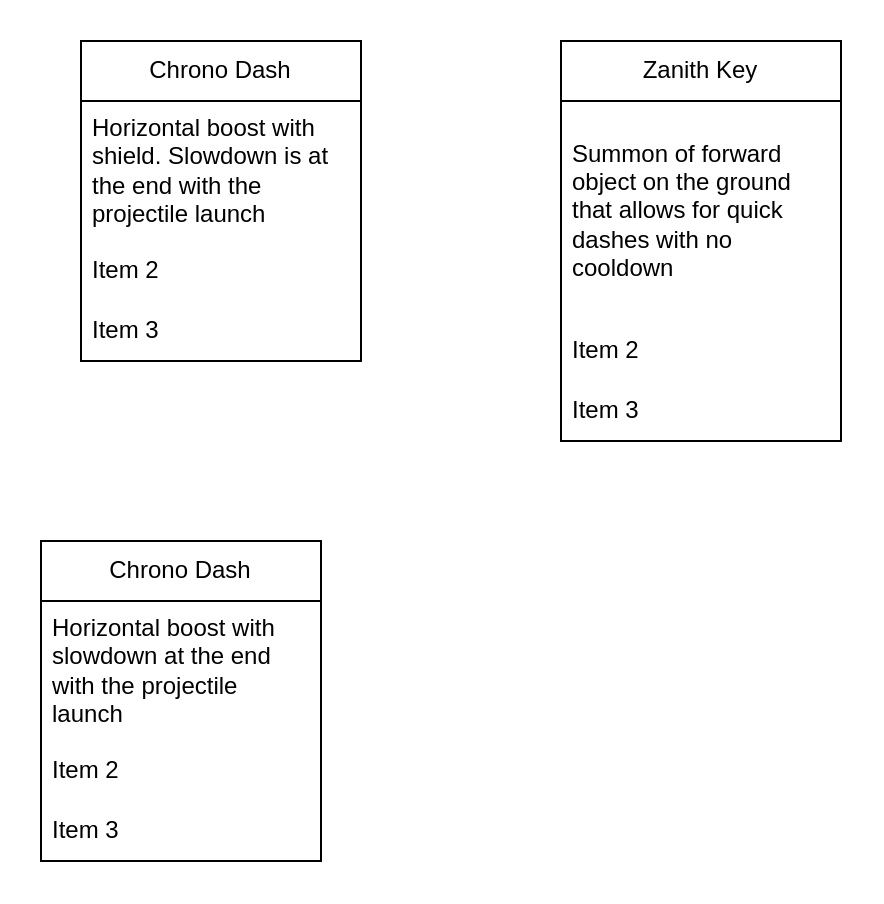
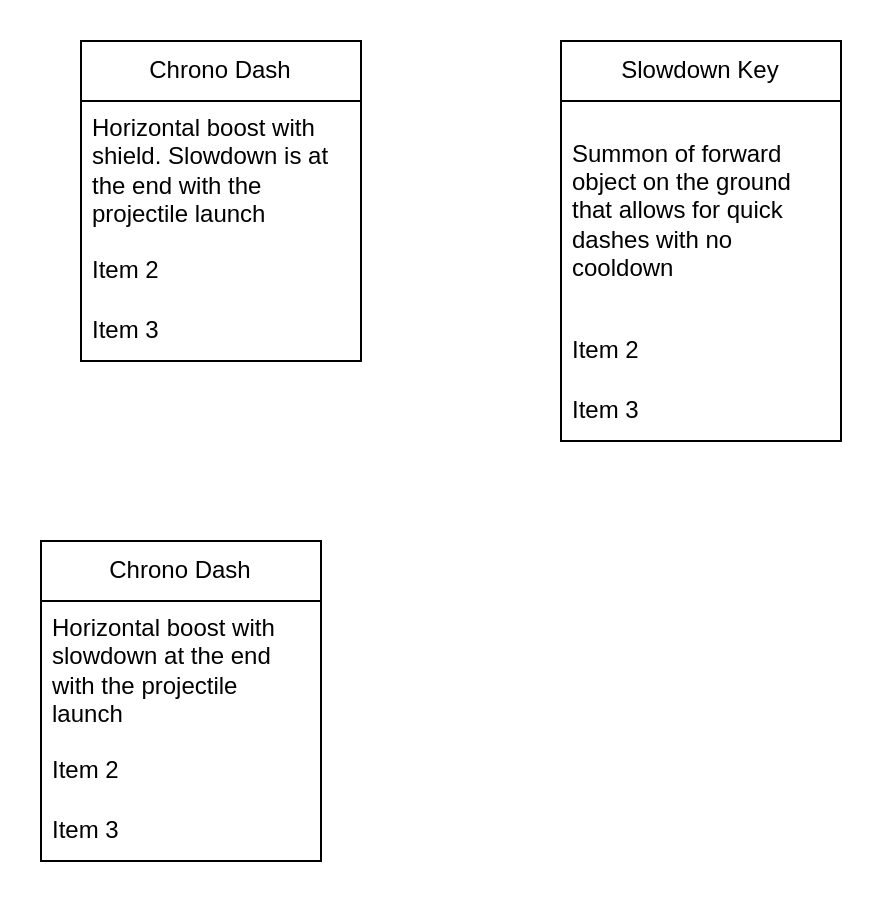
node "Zanith Key": label "Zanith Key" -> "Slowdown Key"
